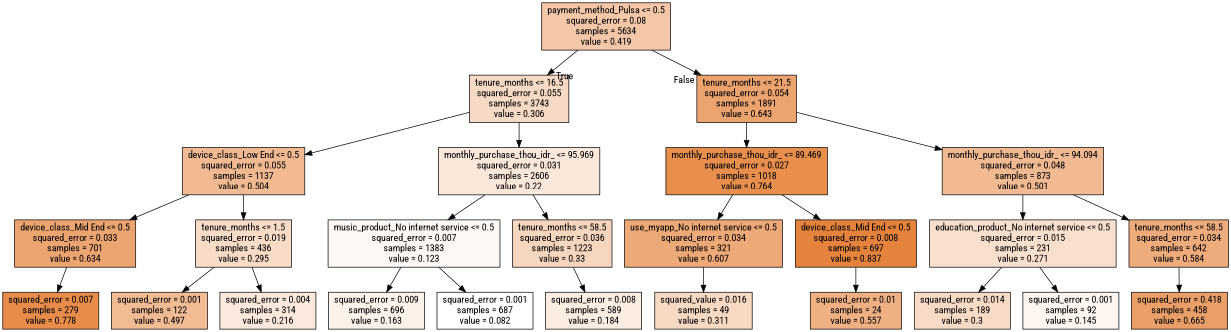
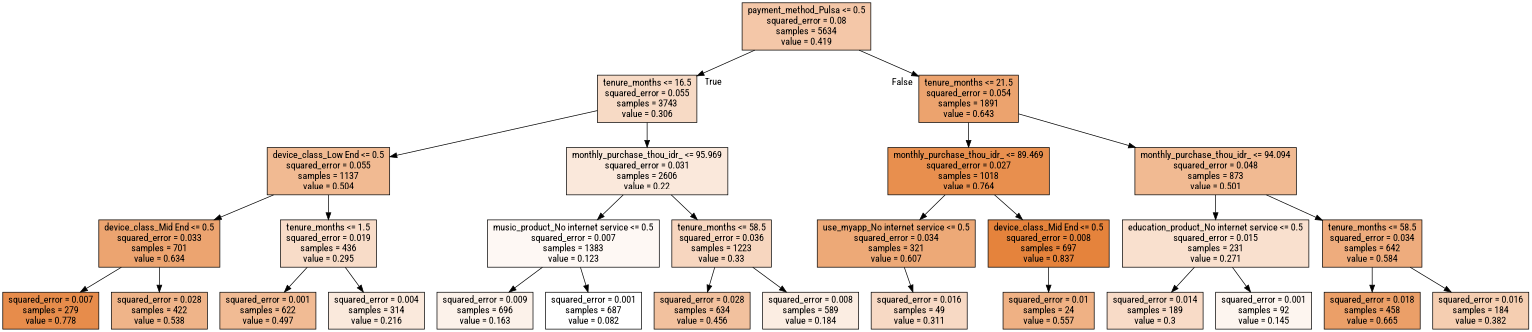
node "squared_error = 0.001 samples = 122 value = 0.497": label "squared_error = 0.001 samples = 122 value = 0.497" -> "squared_error = 0.001 samples = 622 value = 0.497"
node "squared_error = 0.028 samples = 422 value = 0.538": added
node "squared_error = 0.028 samples = 634 value = 0.456": added
node "squared_value = 0.016 samples = 49 value = 0.311": label "squared_value = 0.016 samples = 49 value = 0.311" -> "squared_error = 0.016 samples = 49 value = 0.311"
node "squared_error = 0.418 samples = 458 value = 0.665": label "squared_error = 0.418 samples = 458 value = 0.665" -> "squared_error = 0.018 samples = 458 value = 0.665"
node "squared_error = 0.016 samples = 184 value = 0.382": added
